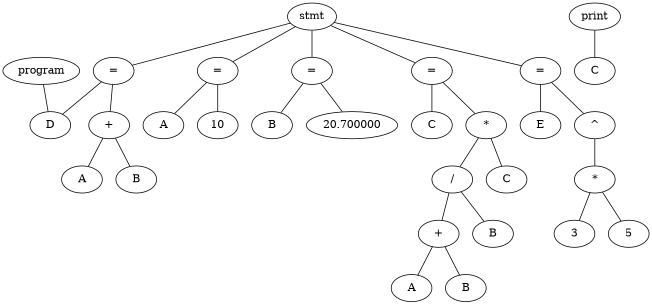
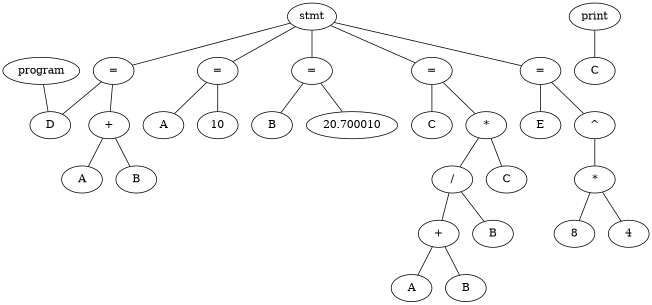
node "20.700000": label "20.700000" -> "20.700010"
node "3": label "3" -> "8"
node "5": label "5" -> "4"
